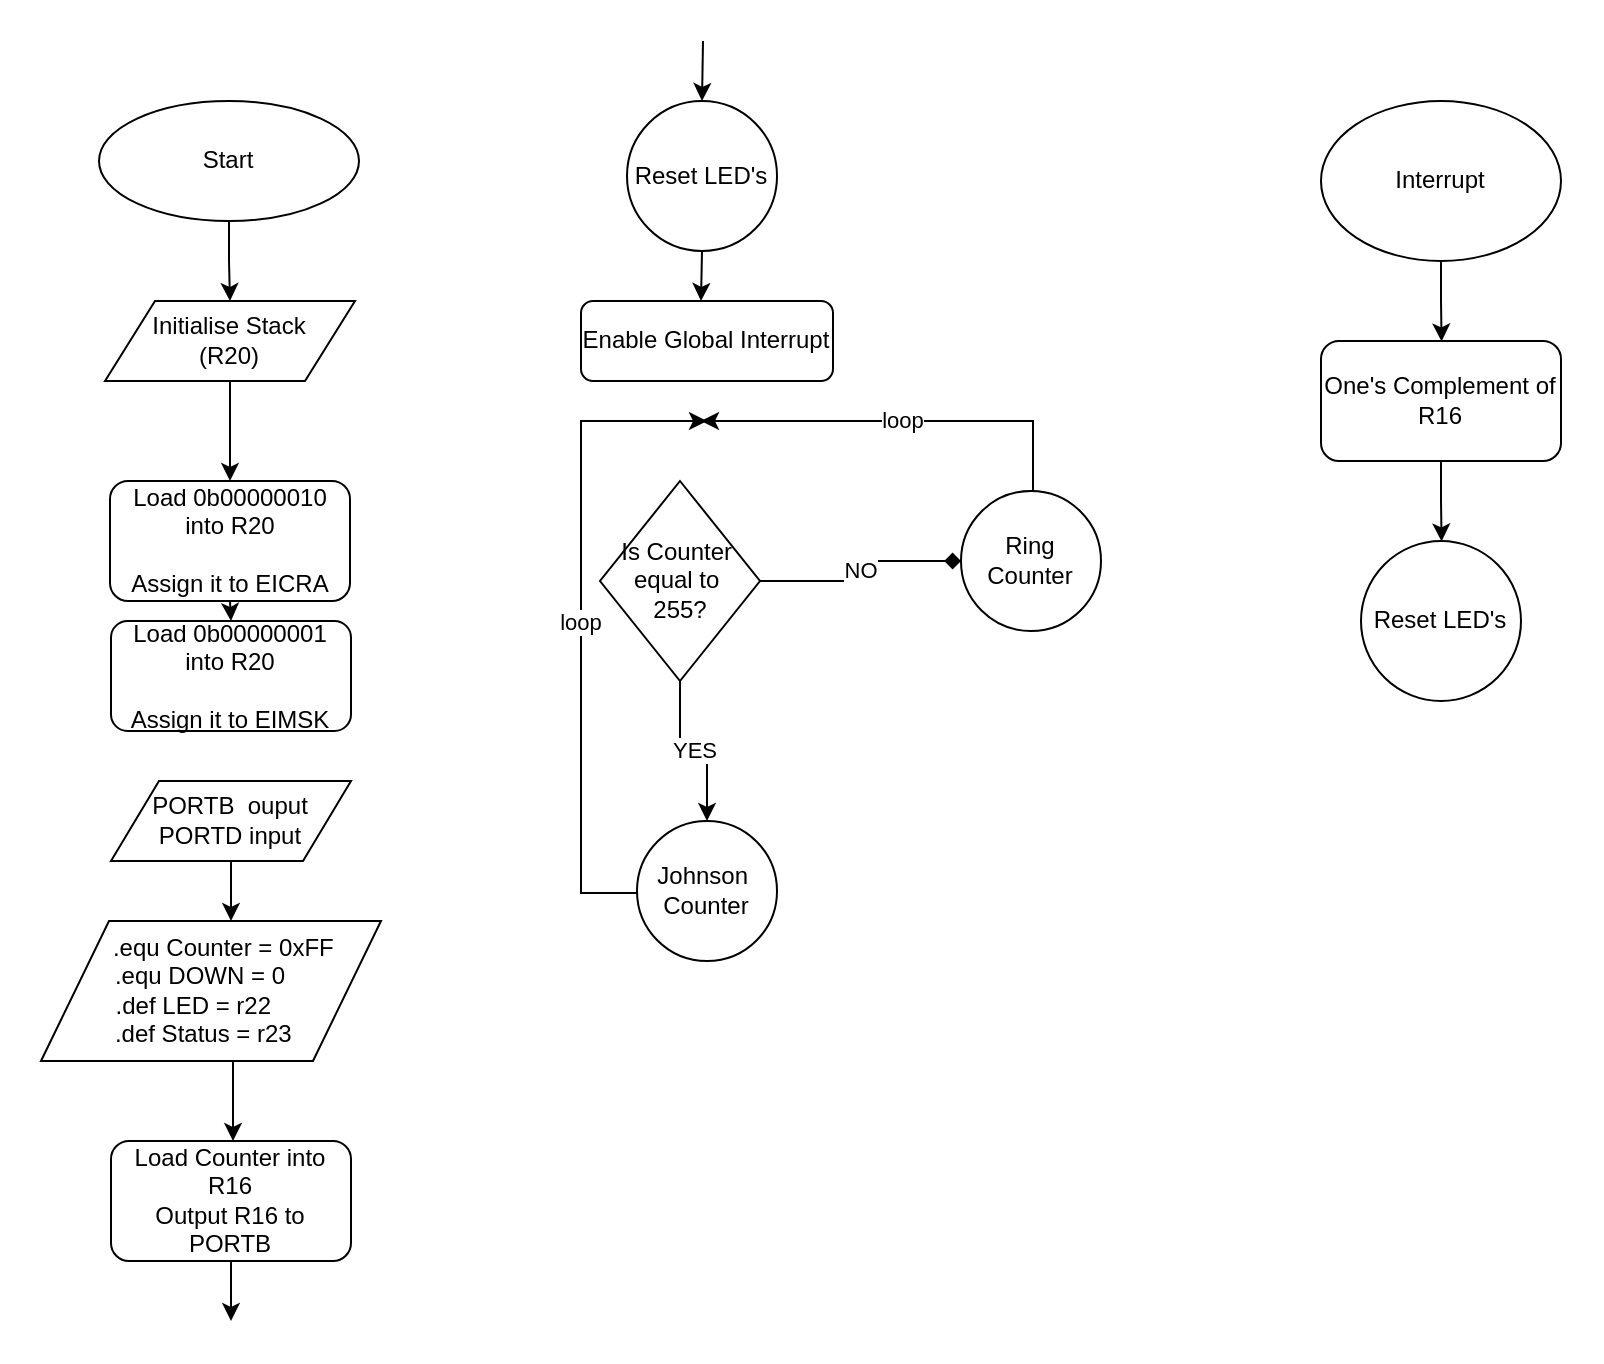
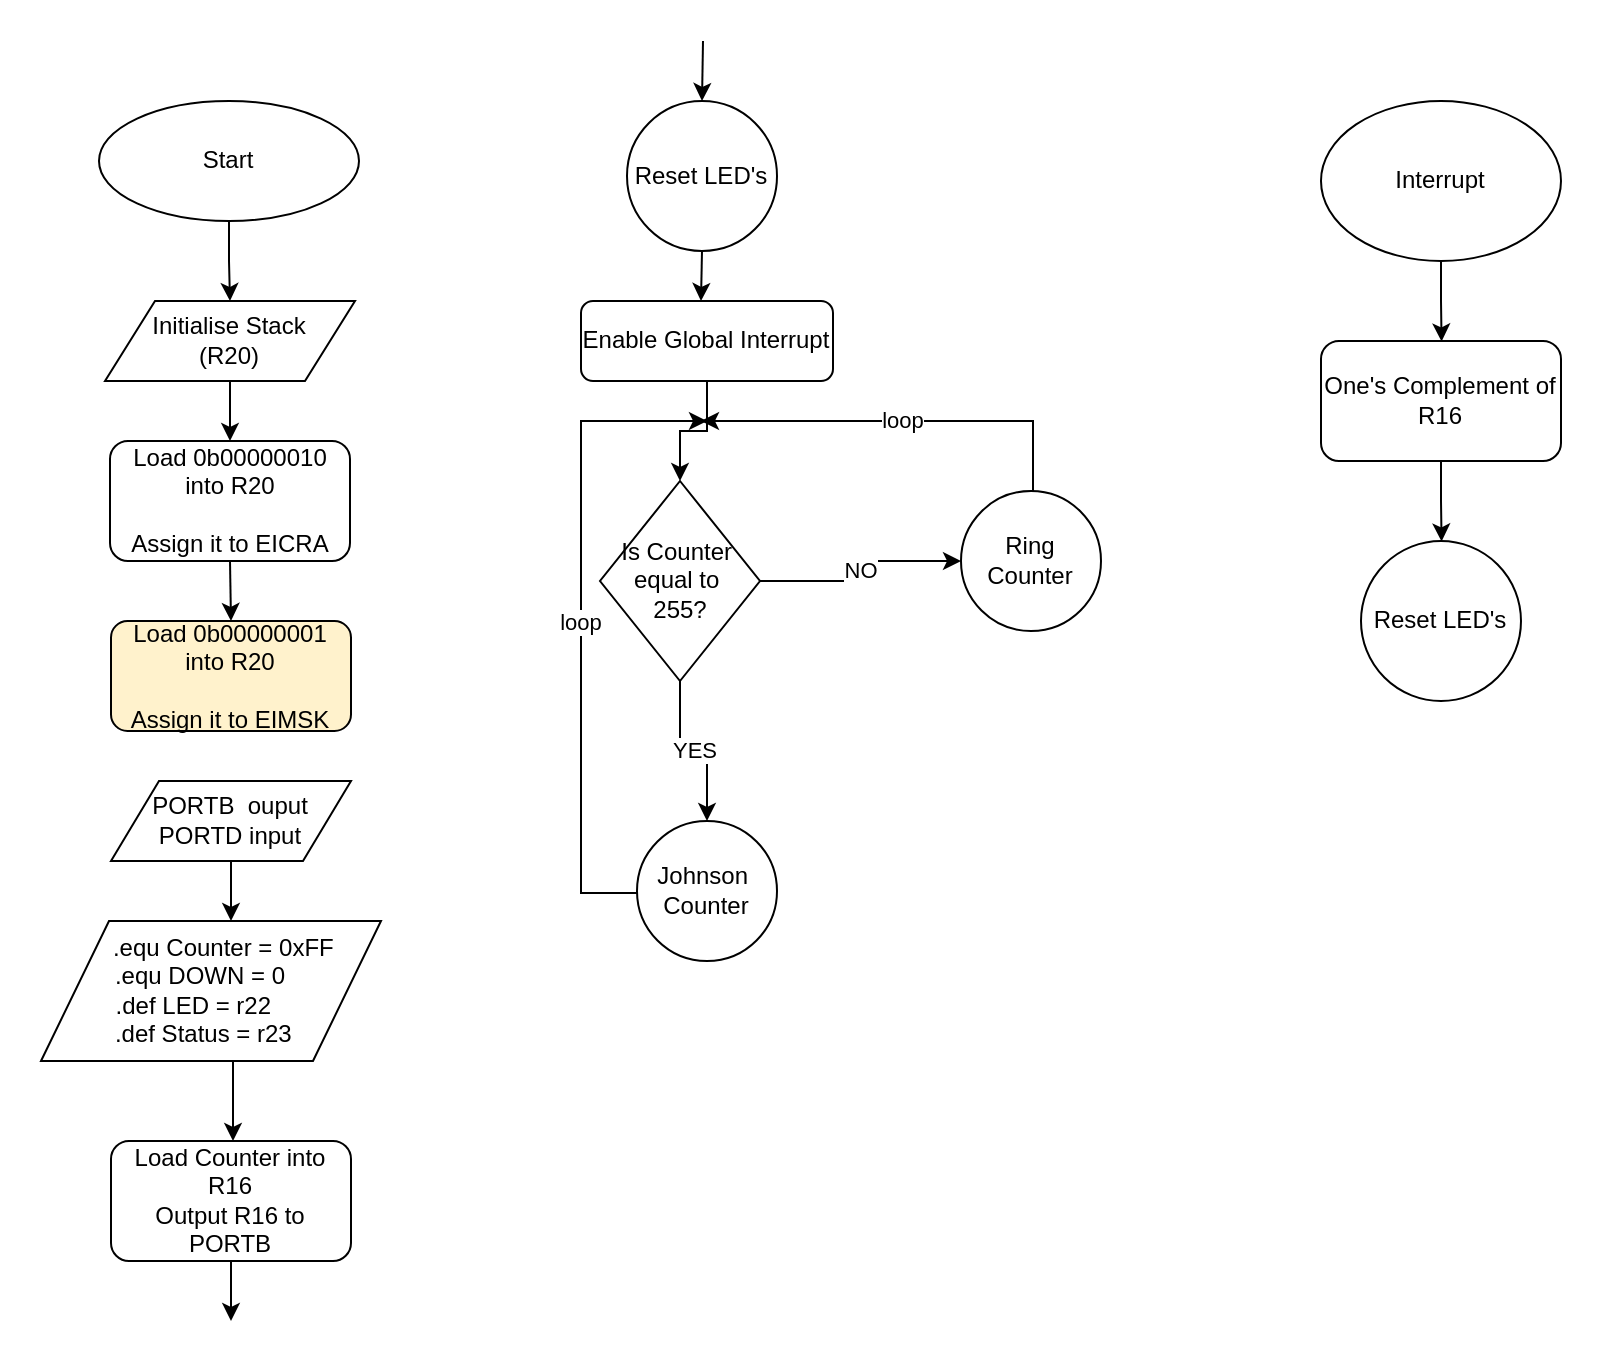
edge "Enable Global Interrupt" -> "Is Counter equal to 255?": added
node "Load 0b00000010 into R20 Assign it to EICRA": moved (230, 541) -> (230, 501)
edge "Is Counter equal to 255?" -> "Ring Counter": arrowhead diamond -> classic
node "Load 0b00000001 into R20 Assign it to EIMSK": fillcolor #ffffff -> #fff2cc
